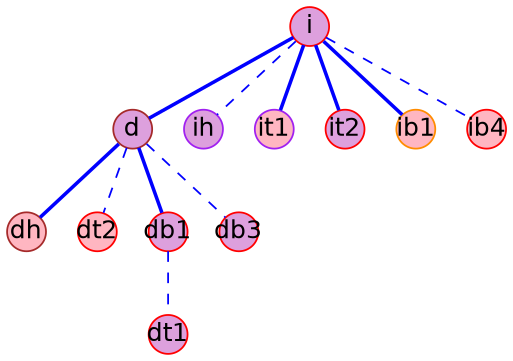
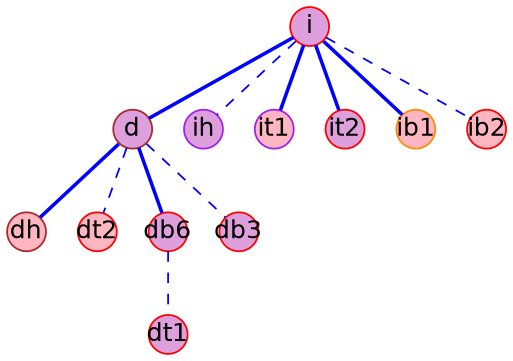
node "ib4": label "ib4" -> "ib2"
node "db1": label "db1" -> "db6"
